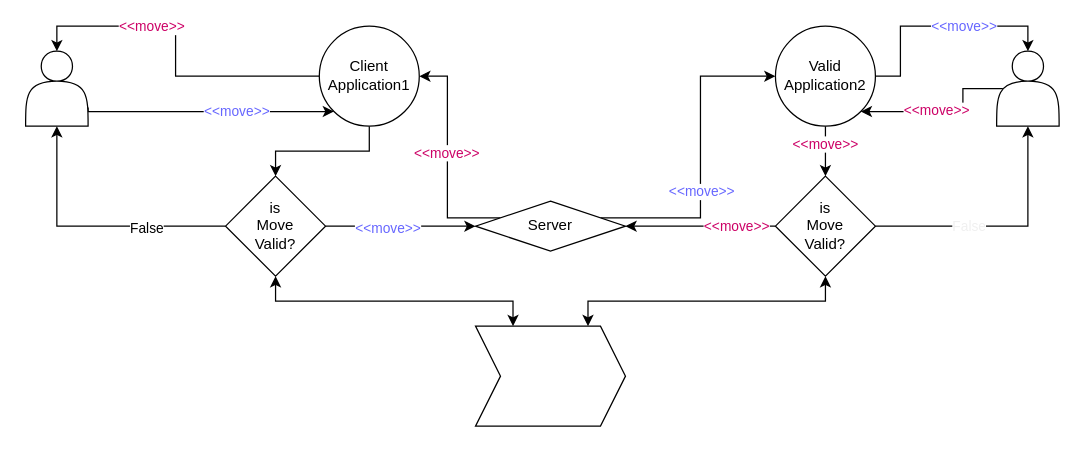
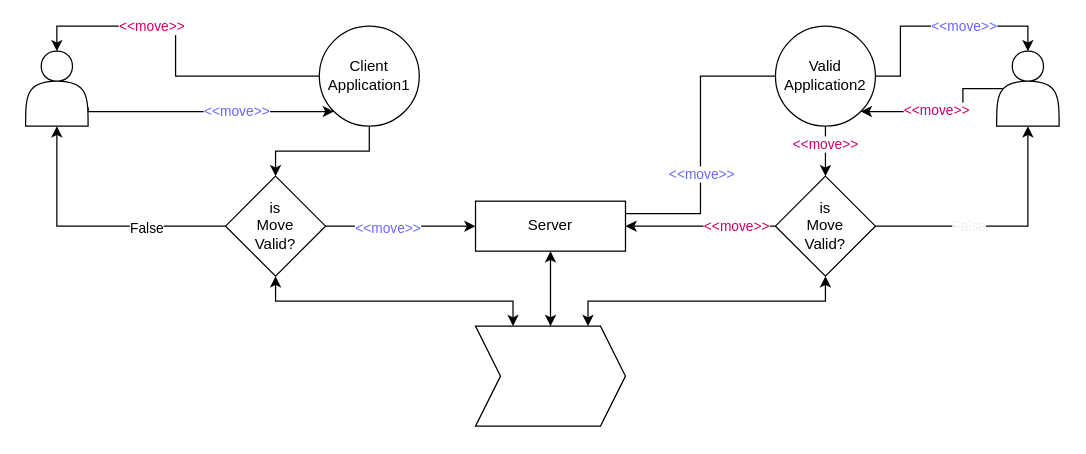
edge "Server" -> "Valid Application2": arrowhead classic -> none
edge "Server" -> "Client Application1": removed, label "<<move>>"
node "Server": shape diamond -> rectangle
edge "Server" -- "Chess Server": added
